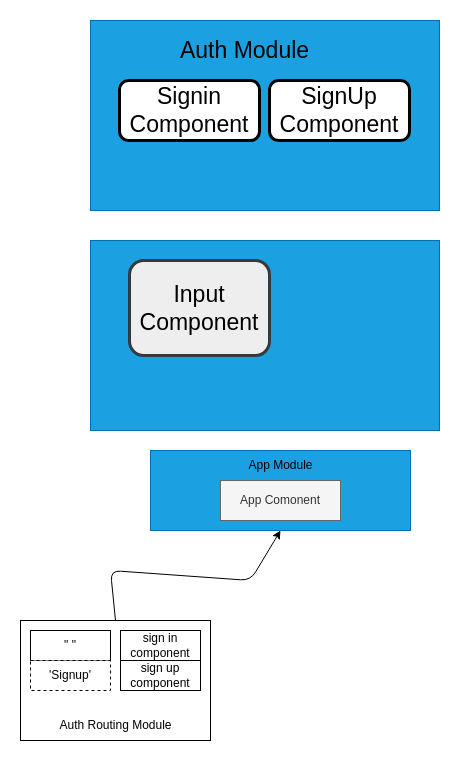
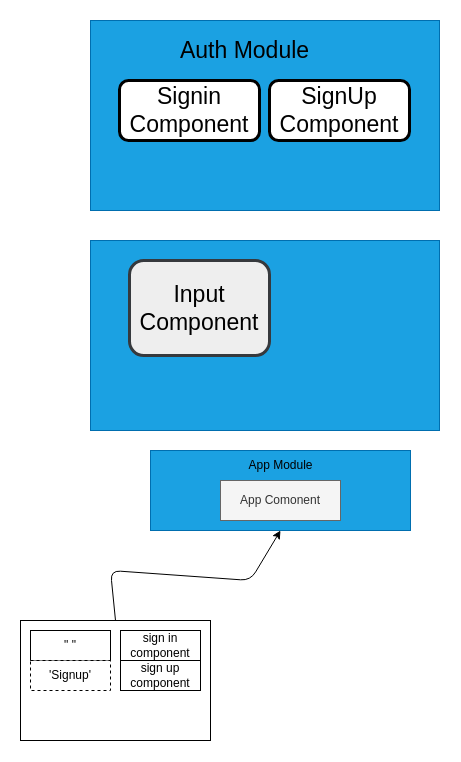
node "Auth Routing Module": removed
